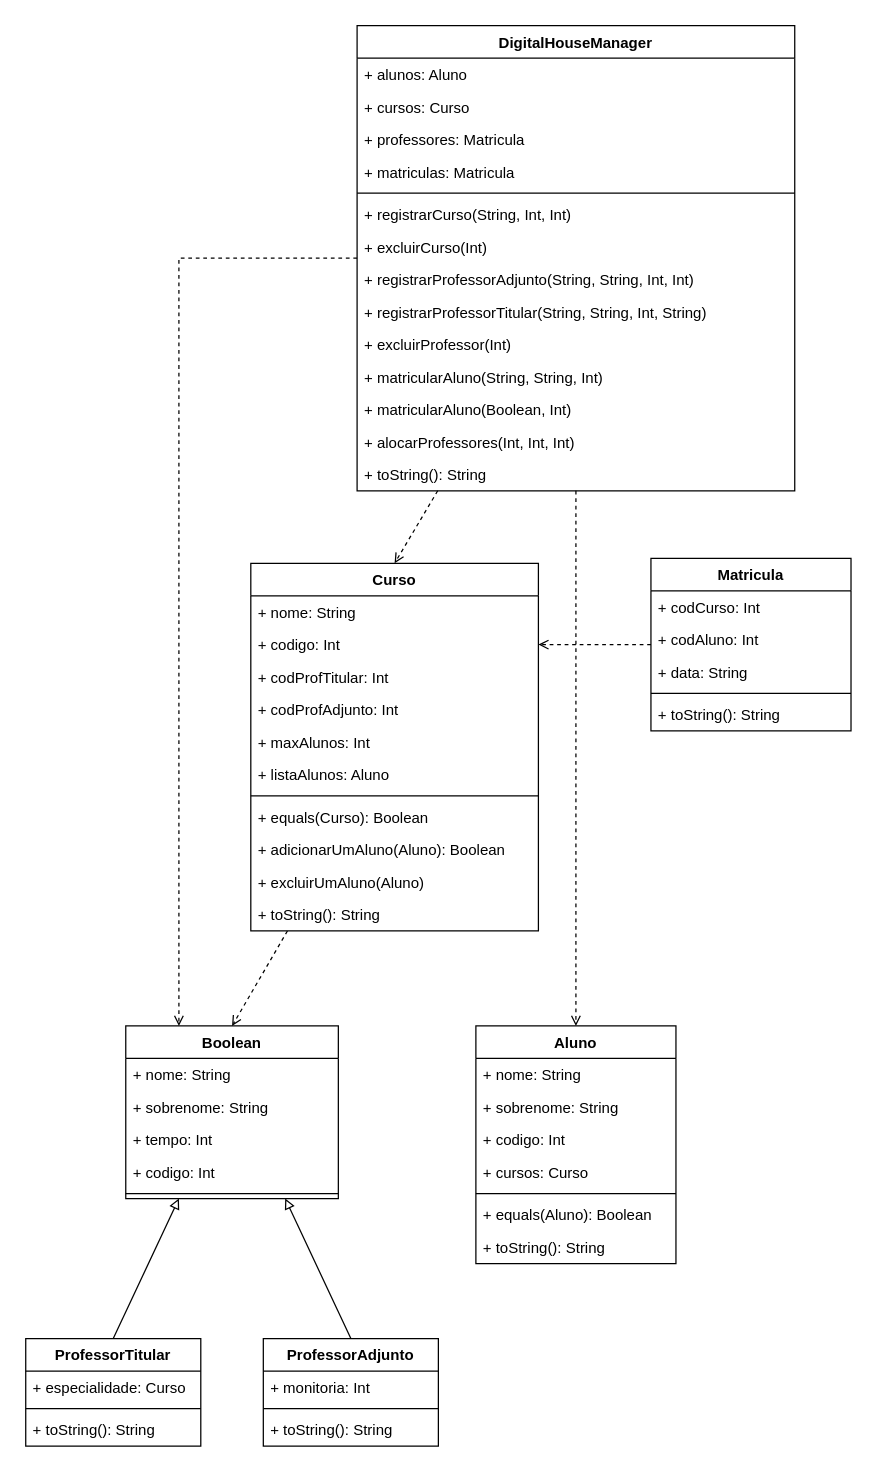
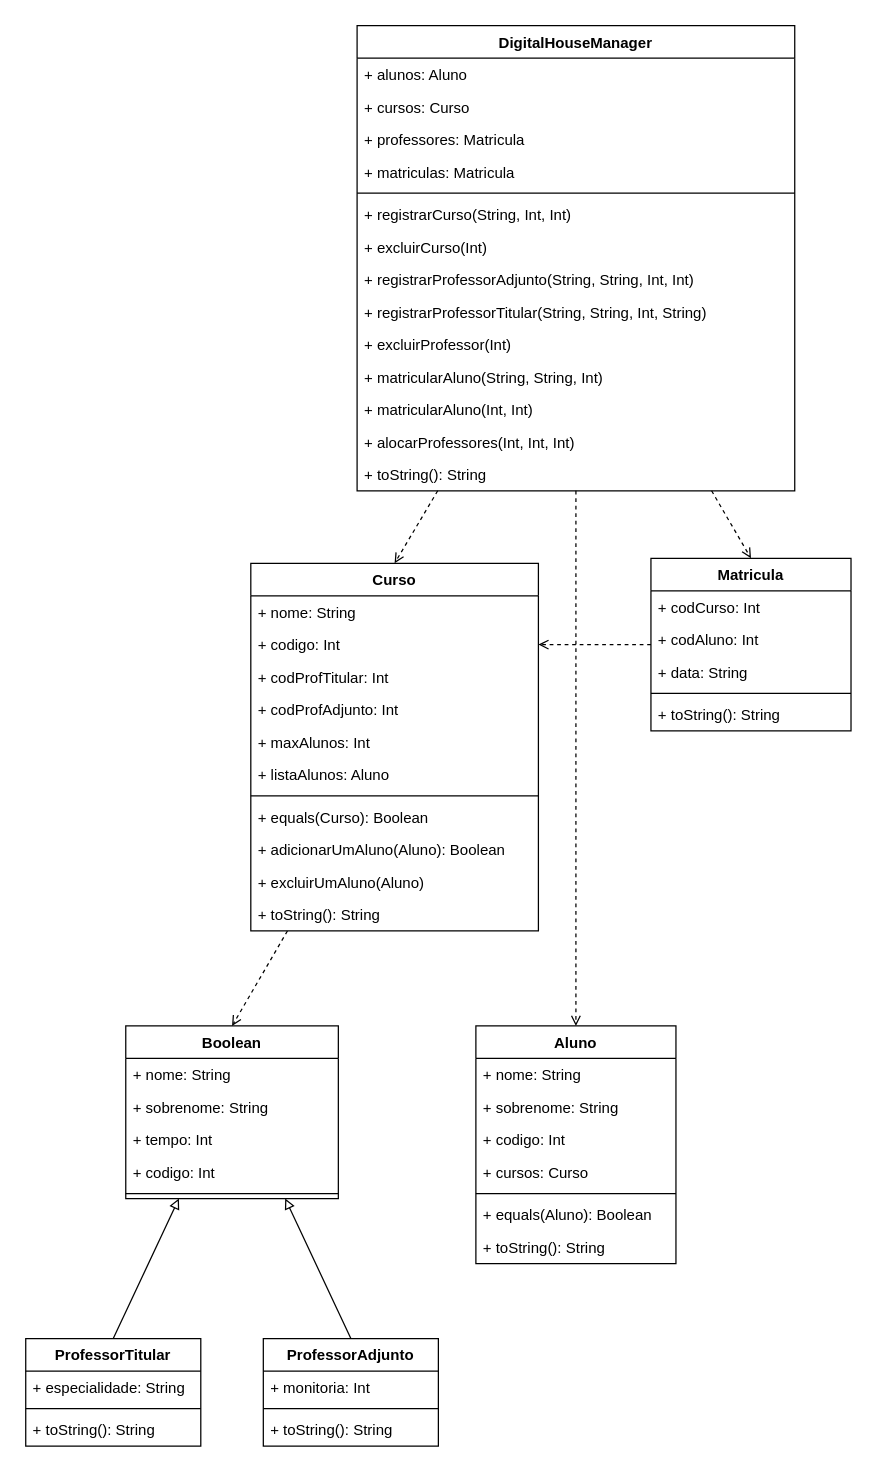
node "+ matricularAluno(Boolean, Int)": label "+ matricularAluno(Boolean, Int)" -> "+ matricularAluno(Int, Int)"
edge "DigitalHouseManager" -> "Matricula": added
edge "DigitalHouseManager" -> "Boolean": removed
node "+ especialidade: Curso": label "+ especialidade: Curso" -> "+ especialidade: String"
